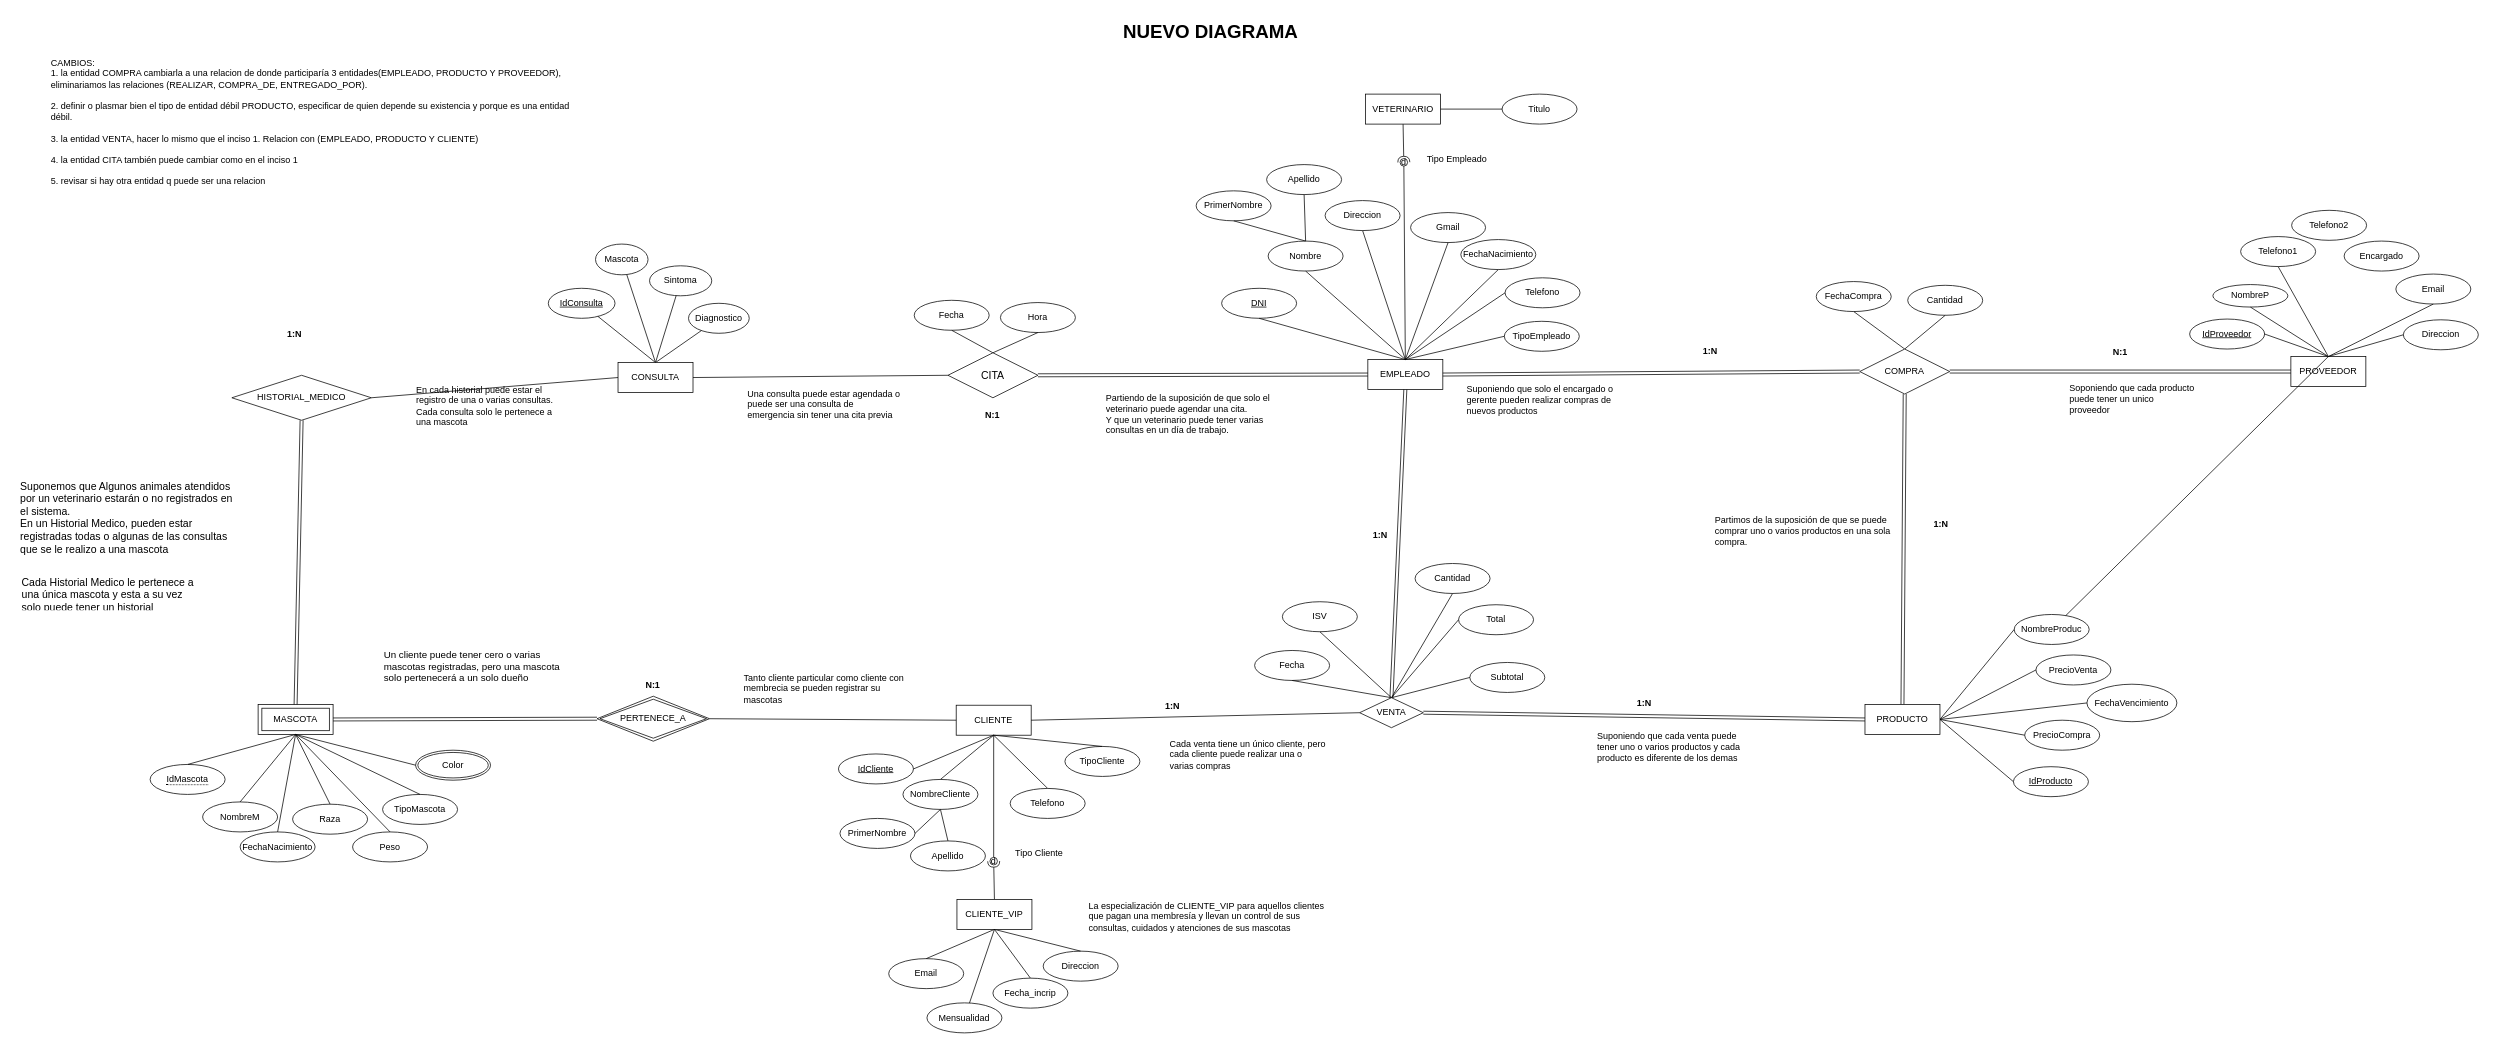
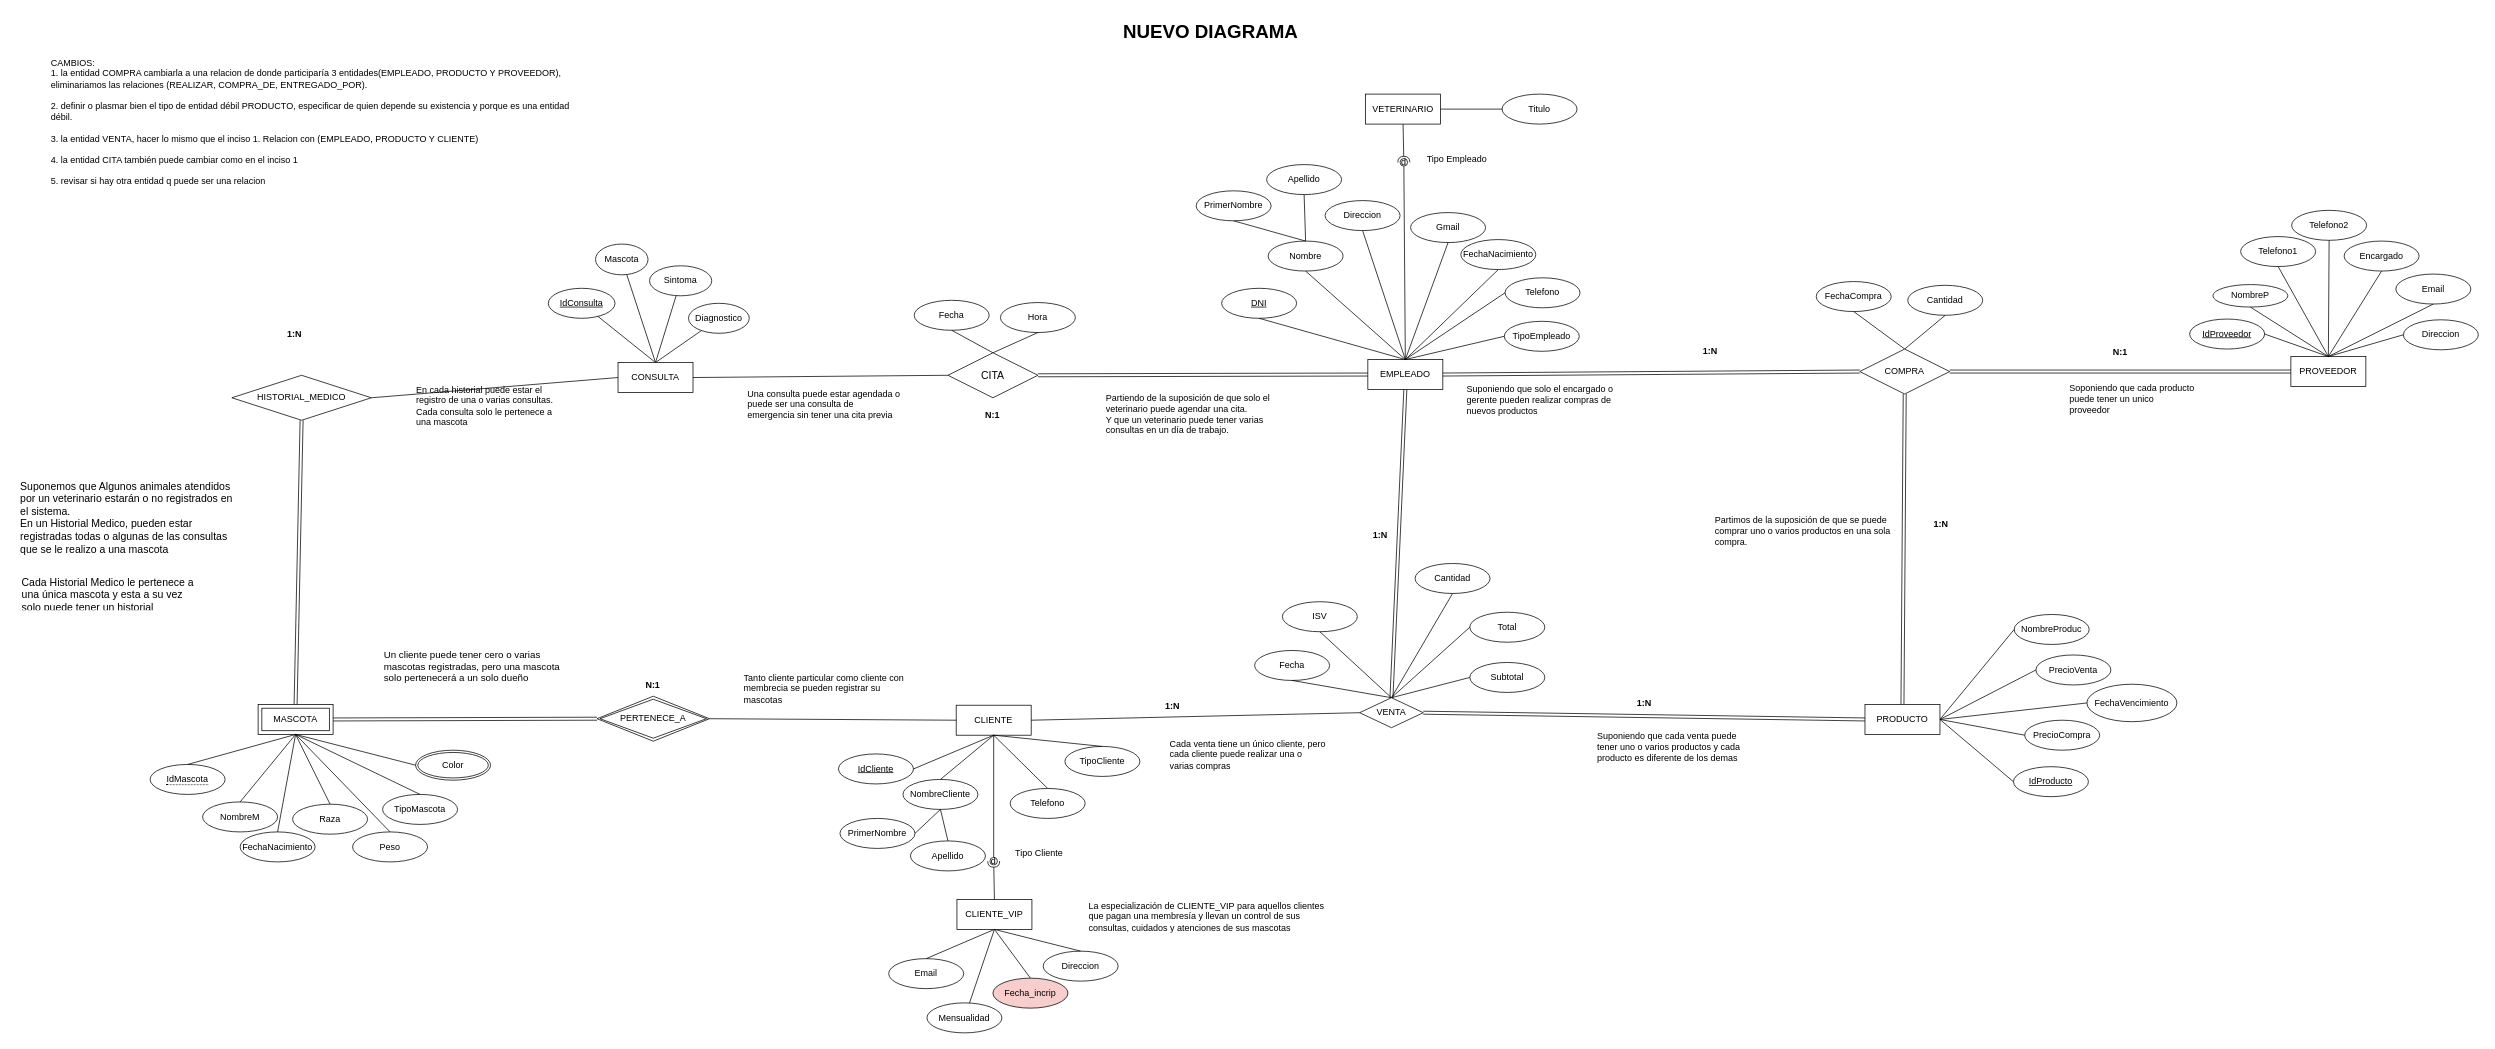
edge "Encargado" -- "PROVEEDOR": added
edge "PROVEEDOR" -- "NombreProduc": now "PROVEEDOR" -- "Telefono2"
node "Total": moved (1496, 620) -> (1507, 627)
node "Fecha_incrip": fillcolor #ffffff -> #f8cecc
